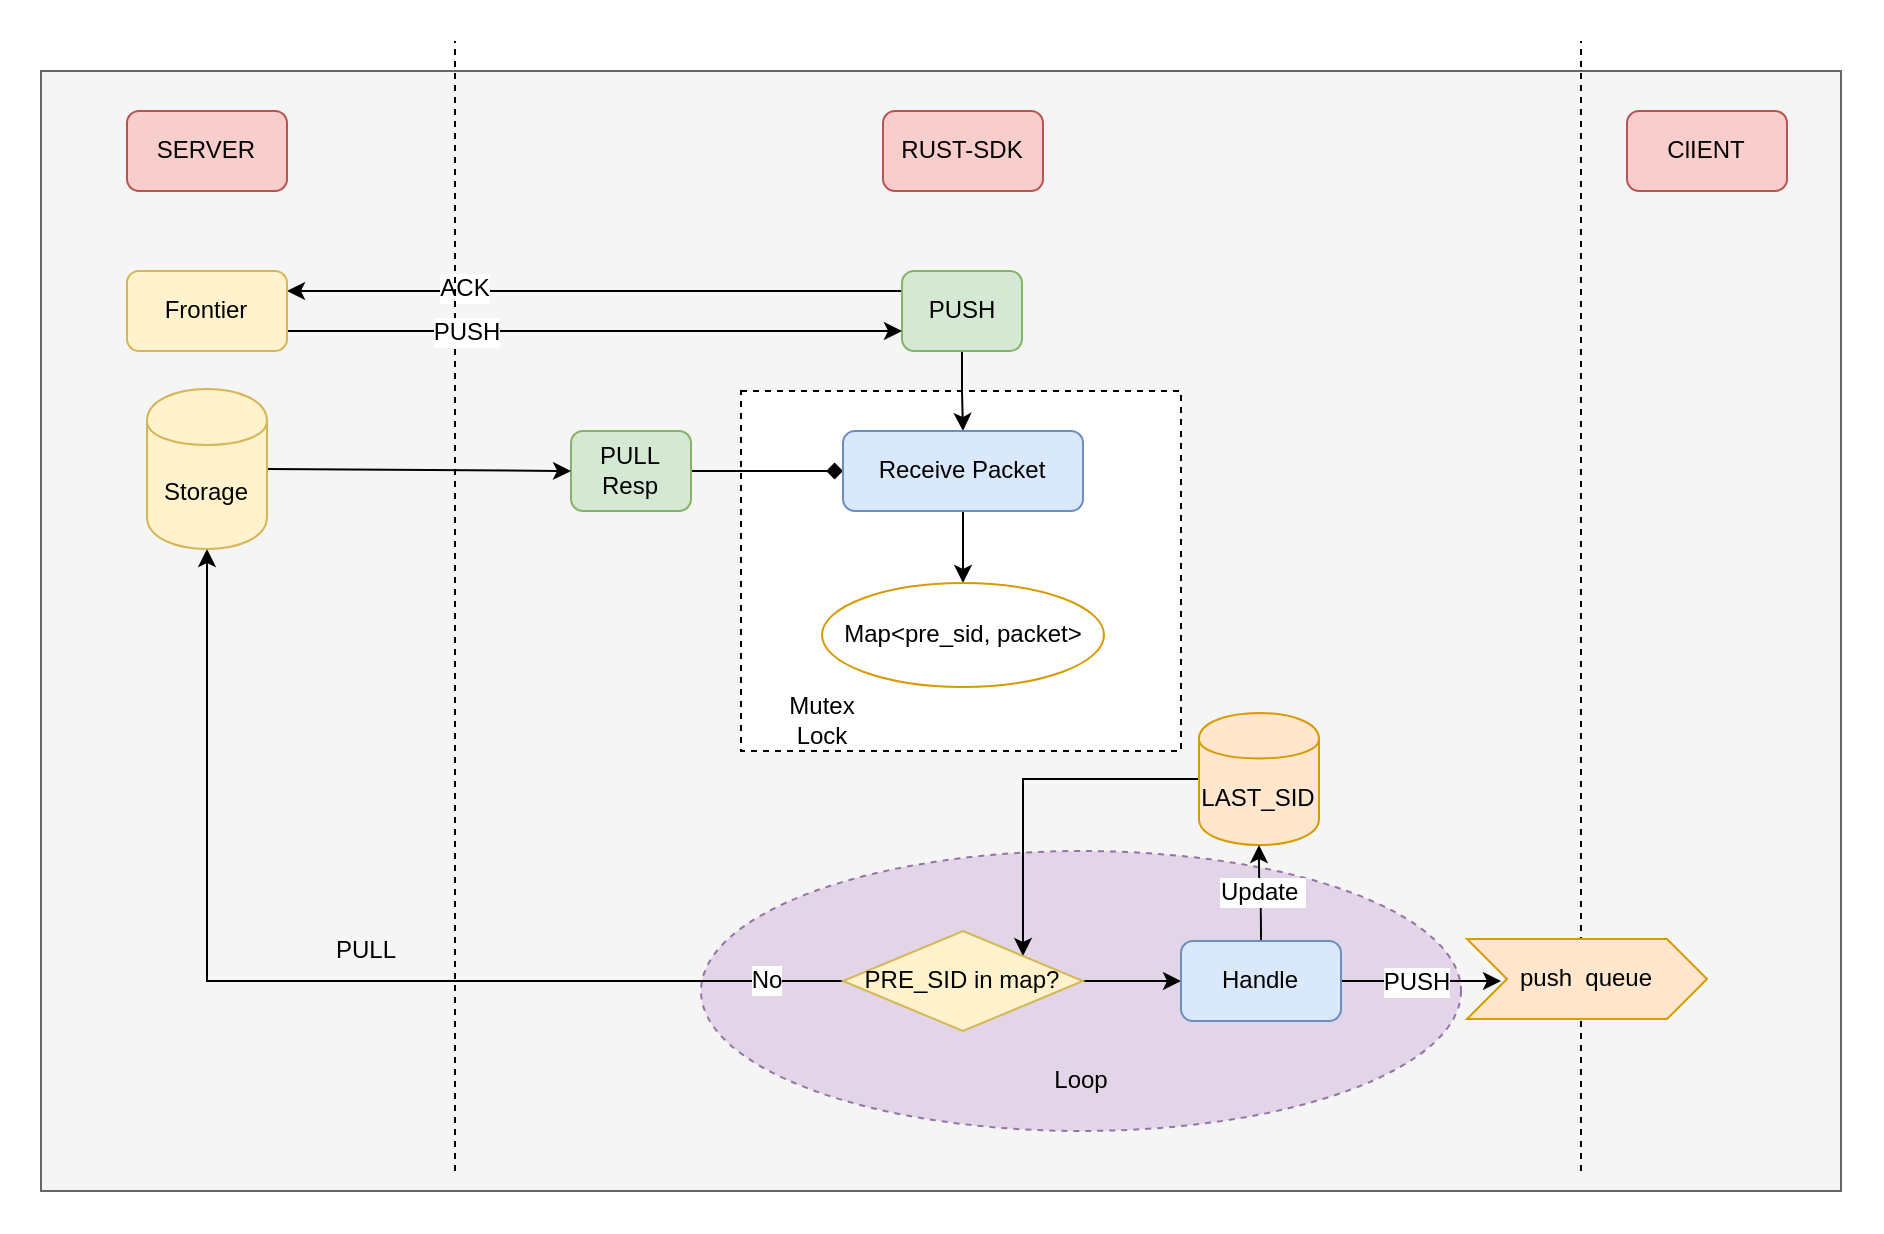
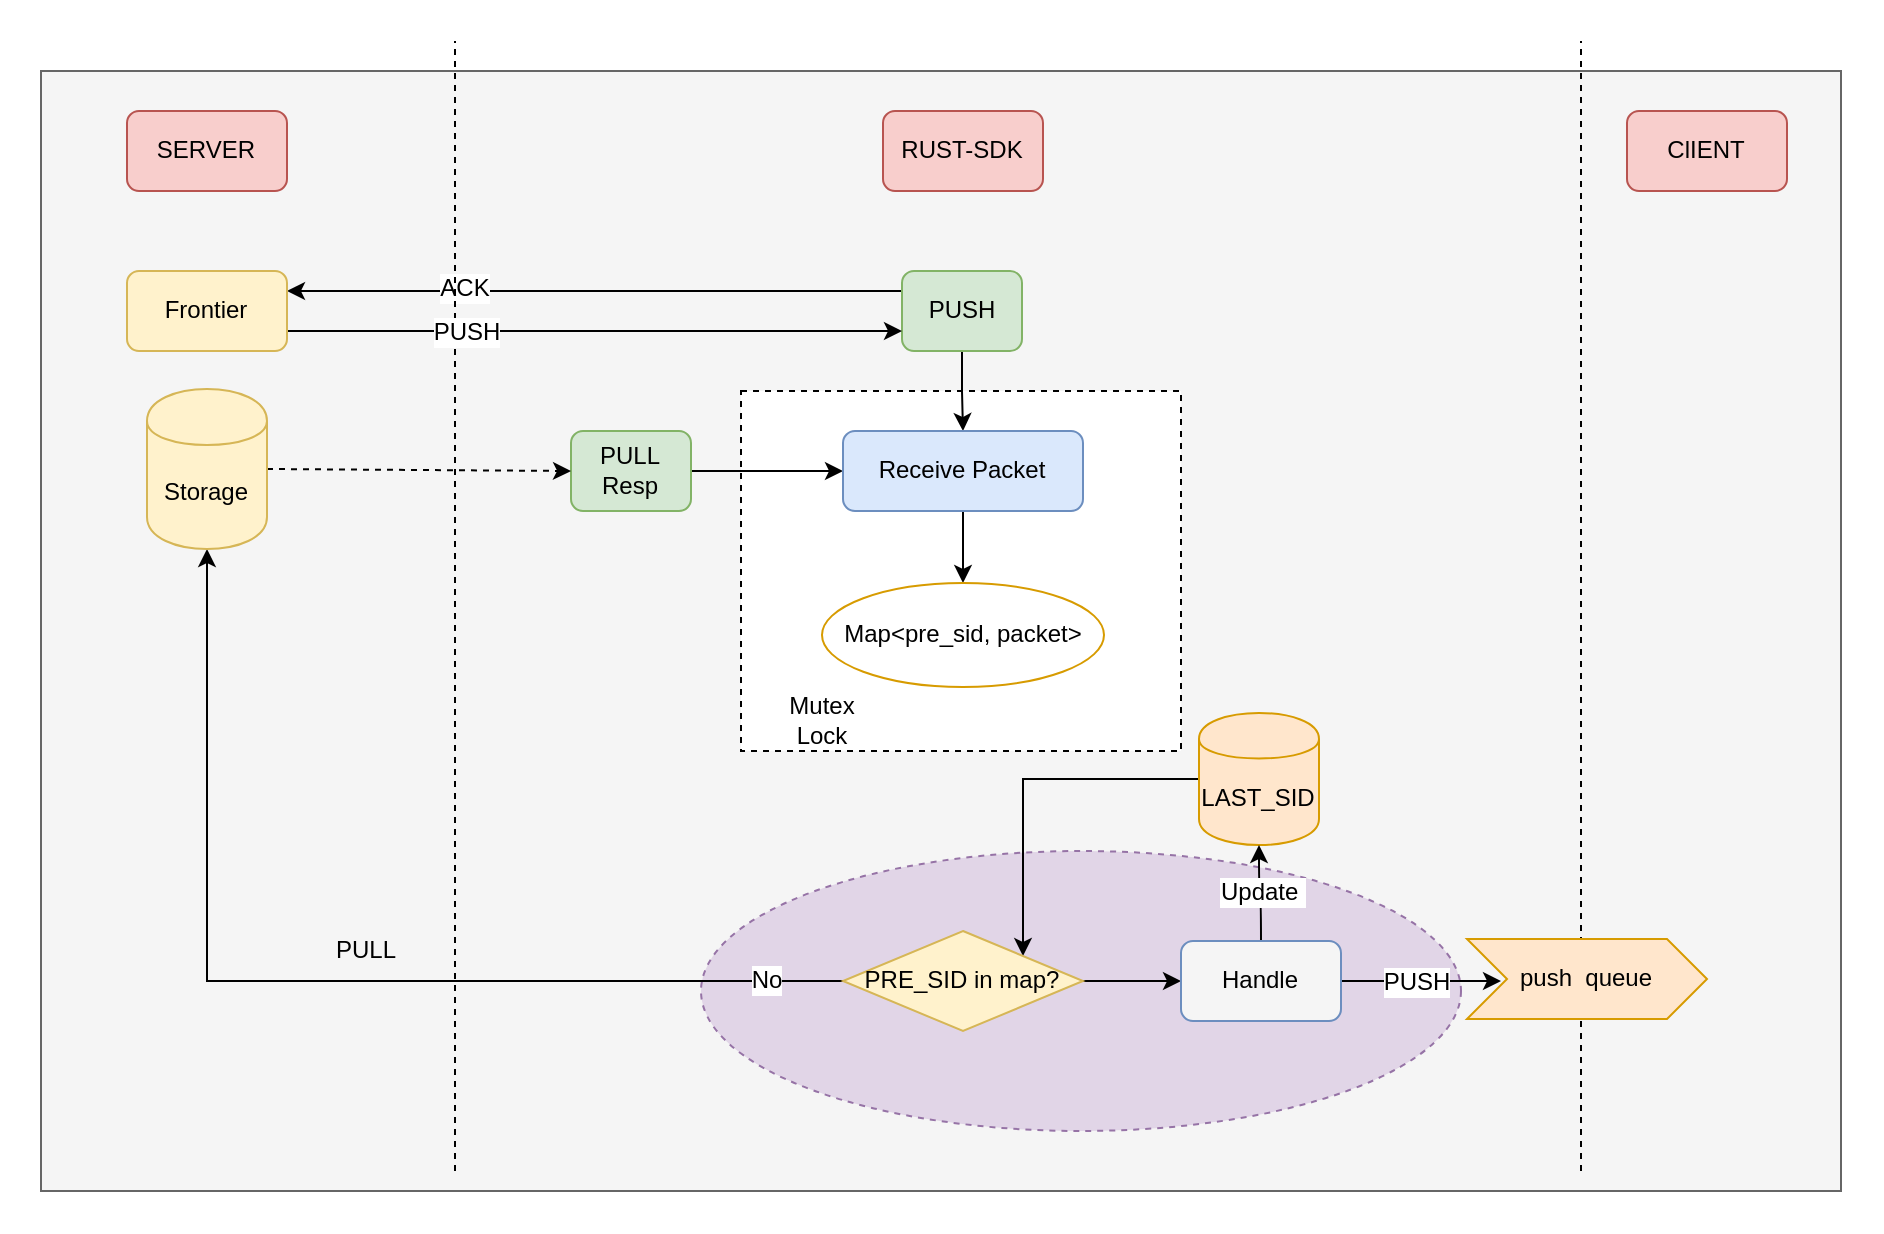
edge "Storage" -> "PULL Resp": style solid -> dashed
edge "PULL Resp" -> "Receive Packet": arrowhead diamond -> classic
node "Handle": fillcolor #dae8fc -> #f5f5f5
node "Loop": removed
